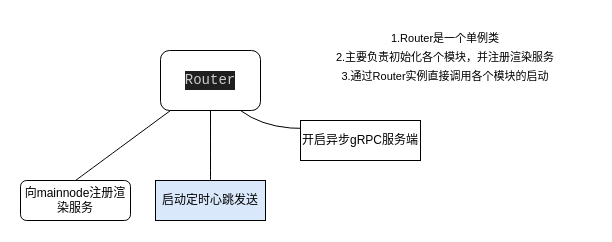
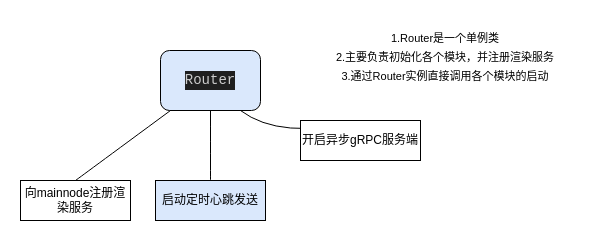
node "Router": fillcolor #ffffff -> #dae8fc
node "向mainnode注册渲染服务": shape rounded rectangle -> rectangle
